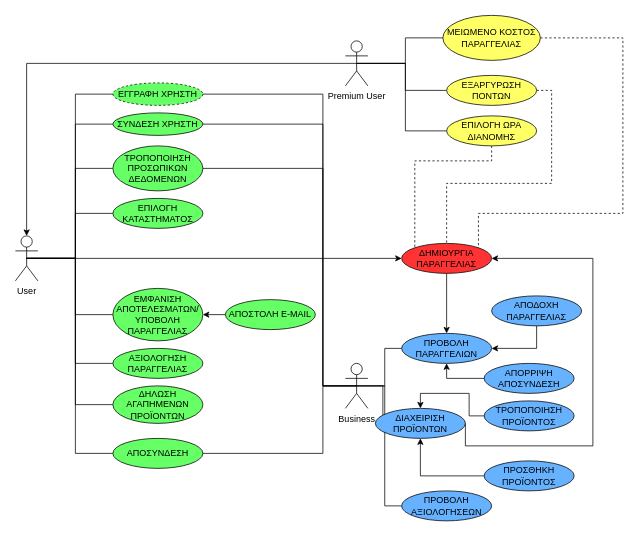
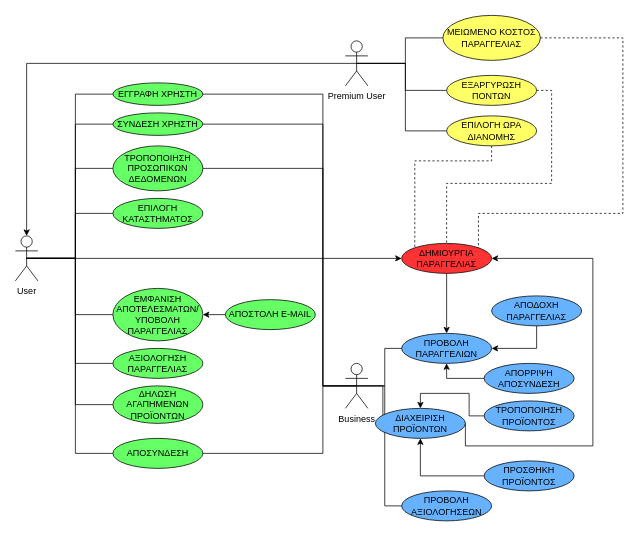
node "ΕΓΓΡΑΦΗ ΧΡΗΣΤΗ": style dashed -> solid
